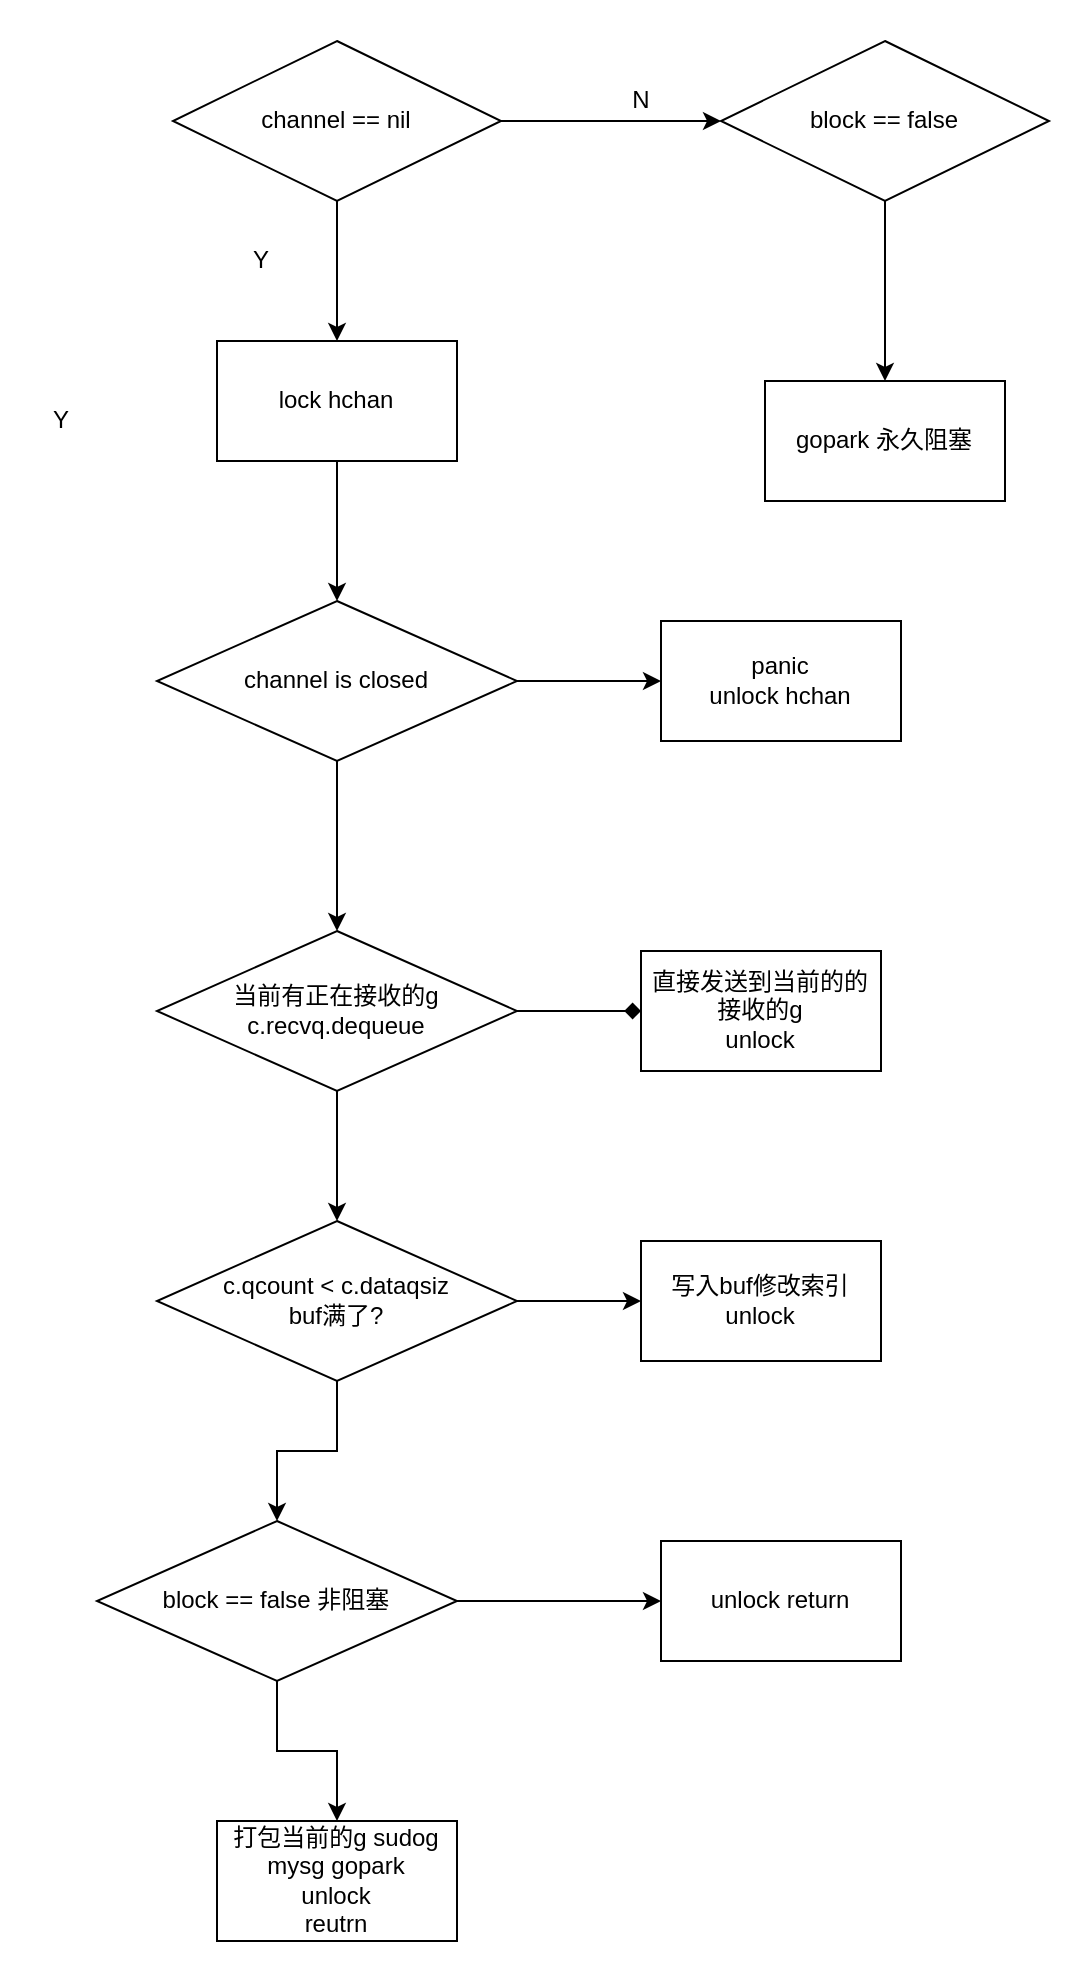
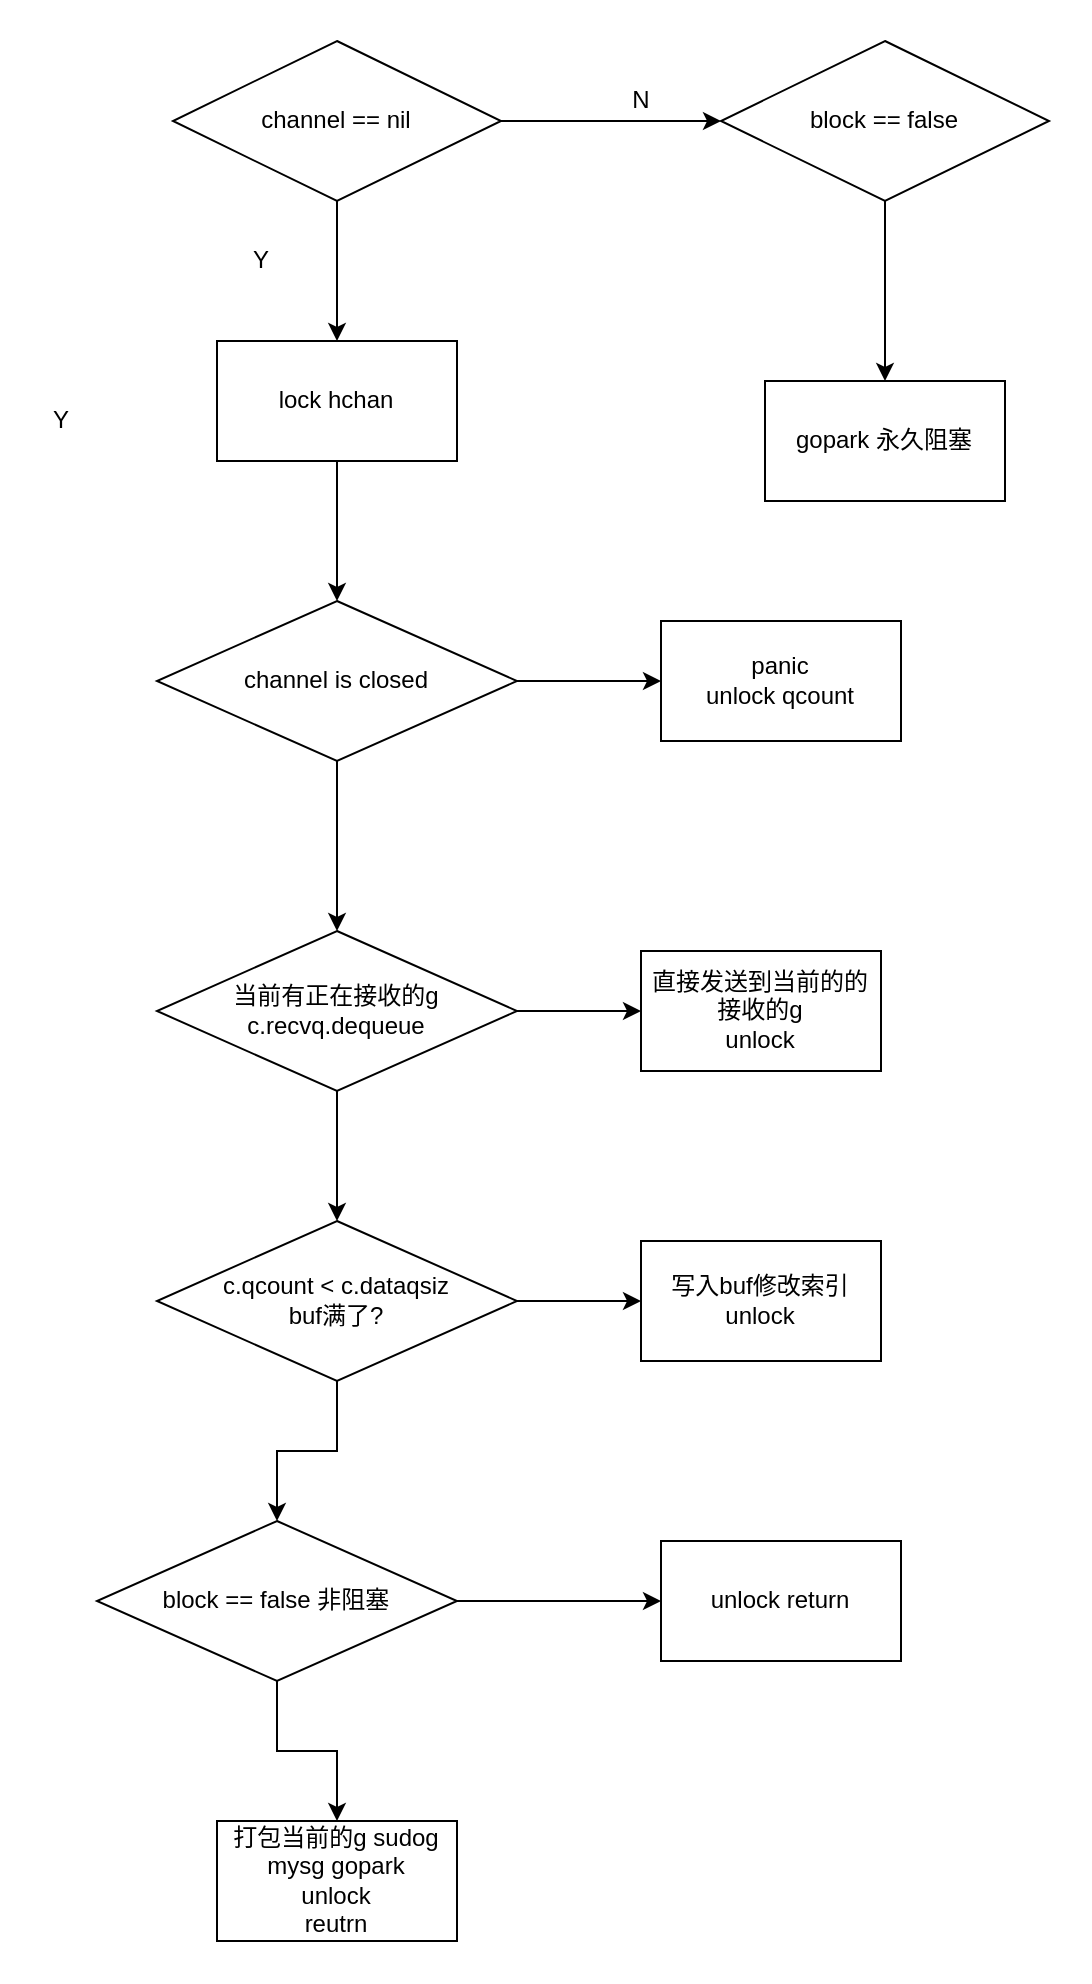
node "panic unlock hchan": label "panic unlock hchan" -> "panic unlock qcount"
edge "当前有正在接收的g c.recvq.dequeue" -> "直接发送到当前的的接收的g unlock": arrowhead diamond -> classic
